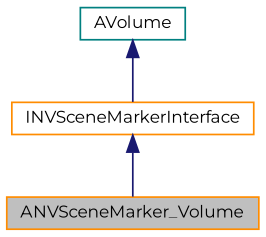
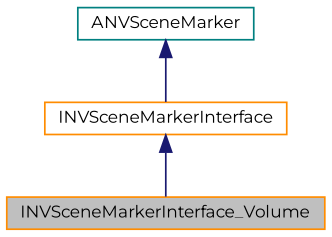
node "AVolume": label "AVolume" -> "ANVSceneMarker"
node "ANVSceneMarker_Volume": label "ANVSceneMarker_Volume" -> "INVSceneMarkerInterface_Volume"
